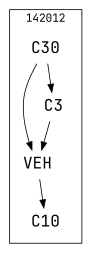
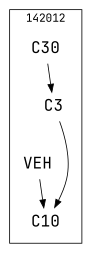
edge "C30" -> "VEH": removed
edge "C3" -> "VEH": now "C3" -> "C10"
